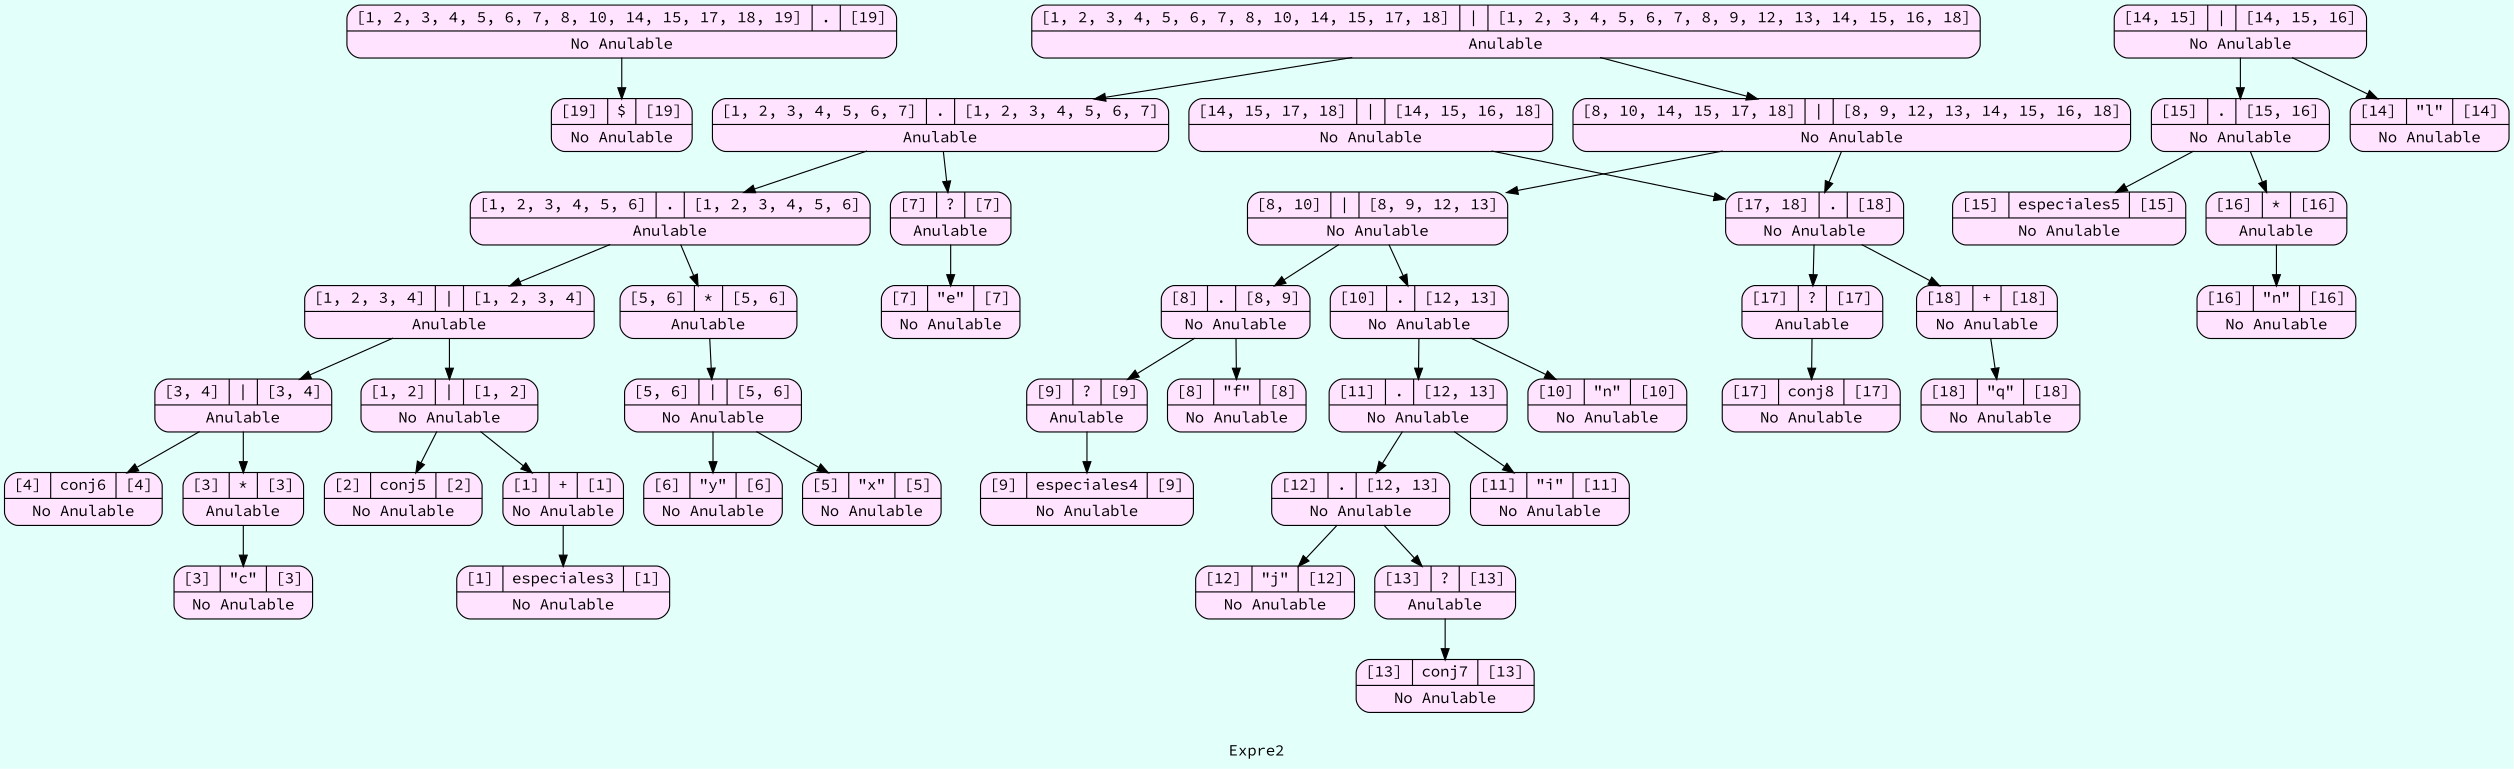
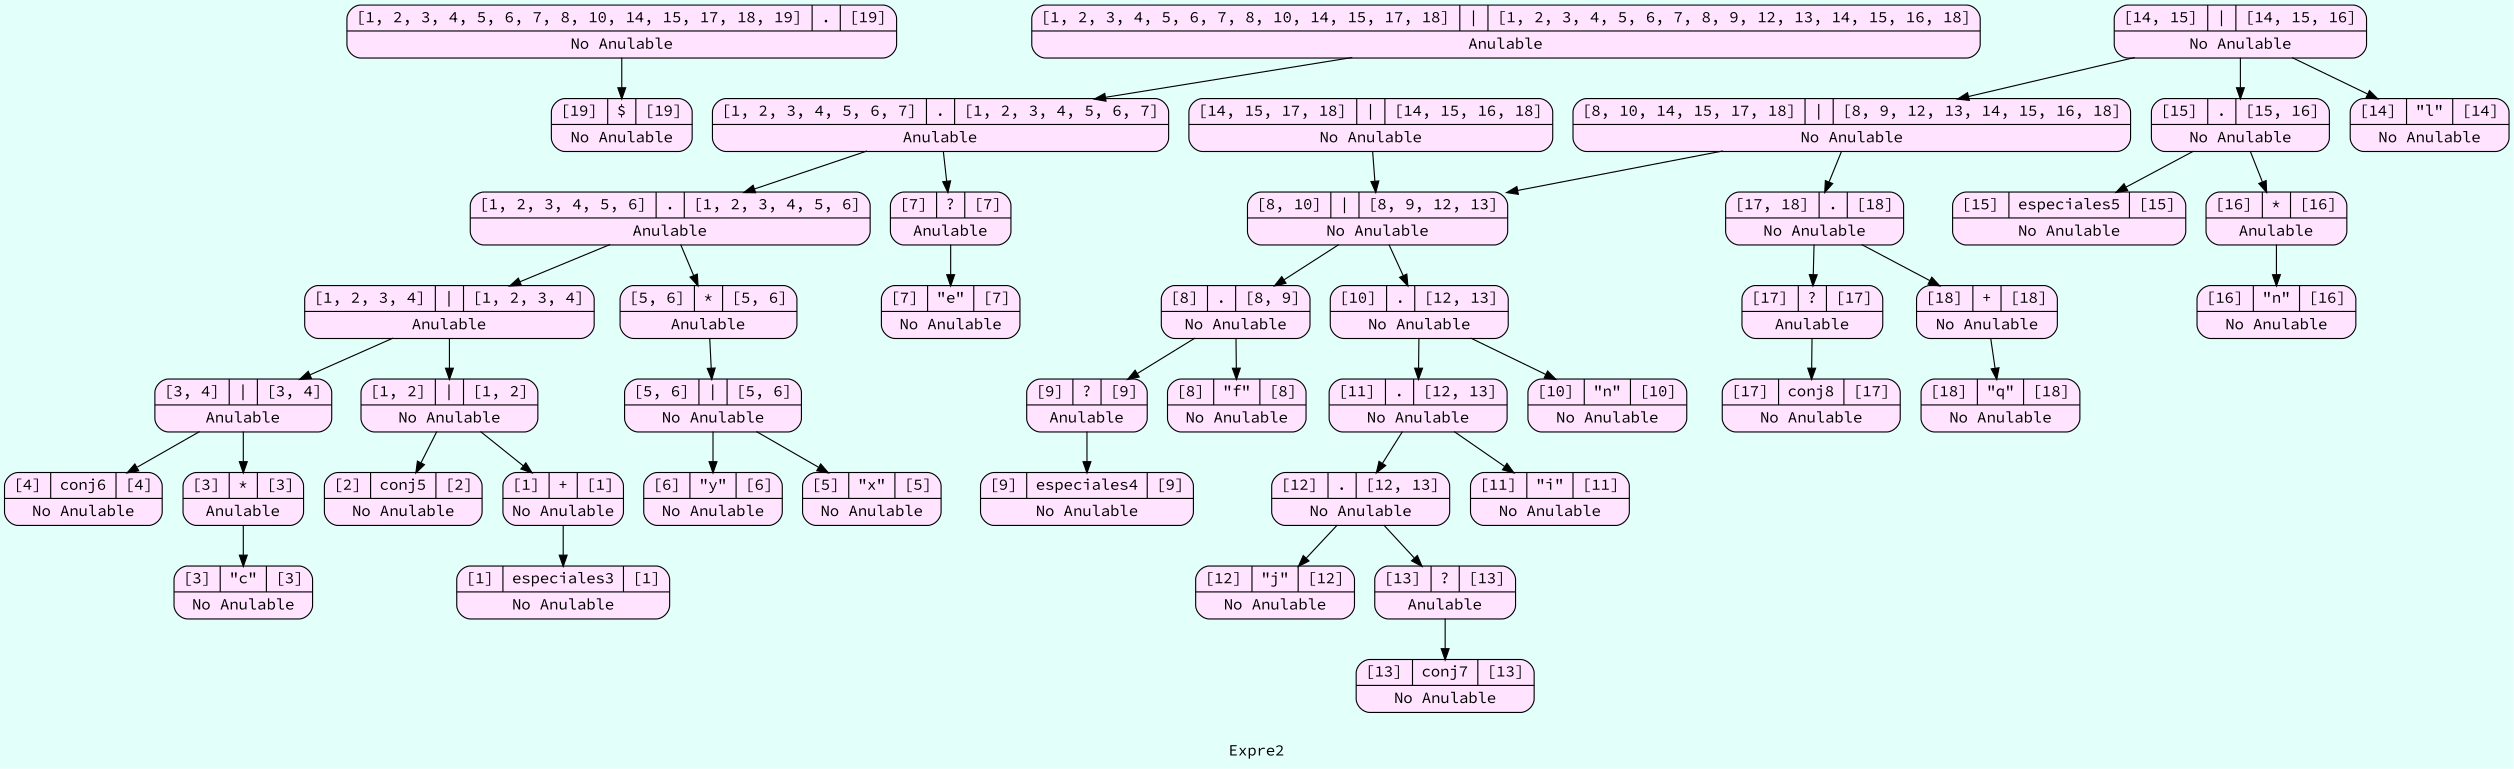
edge "[1, 2, 3, 4, 5, 6, 7, 8, 10, 14, 15, 17, 18]" -> "[8, 10, 14, 15, 17, 18]": now "[14, 15]" -> "[8, 10, 14, 15, 17, 18]"
edge "[14, 15, 17, 18]" -> "[17, 18]": now "[14, 15, 17, 18]" -> "[8, 10]"
